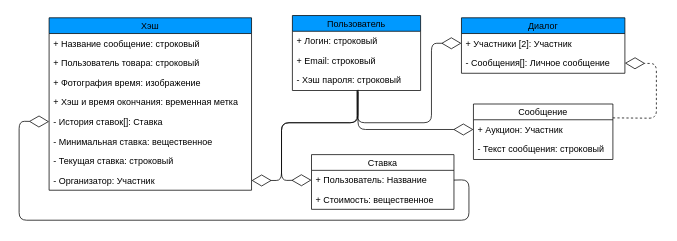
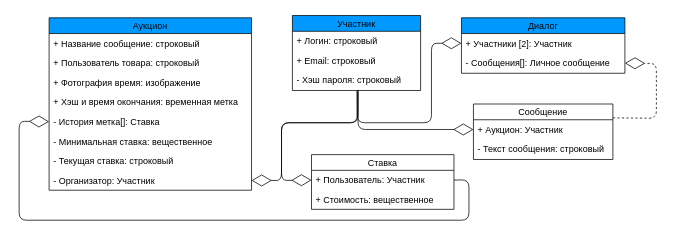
node "Пользователь": label "Пользователь" -> "Участник"
node "Хэш": label "Хэш" -> "Аукцион"
node "- История ставок[]: Ставка": label "- История ставок[]: Ставка" -> "- История метка[]: Ставка"
node "+ Пользователь: Название": label "+ Пользователь: Название" -> "+ Пользователь: Участник"
